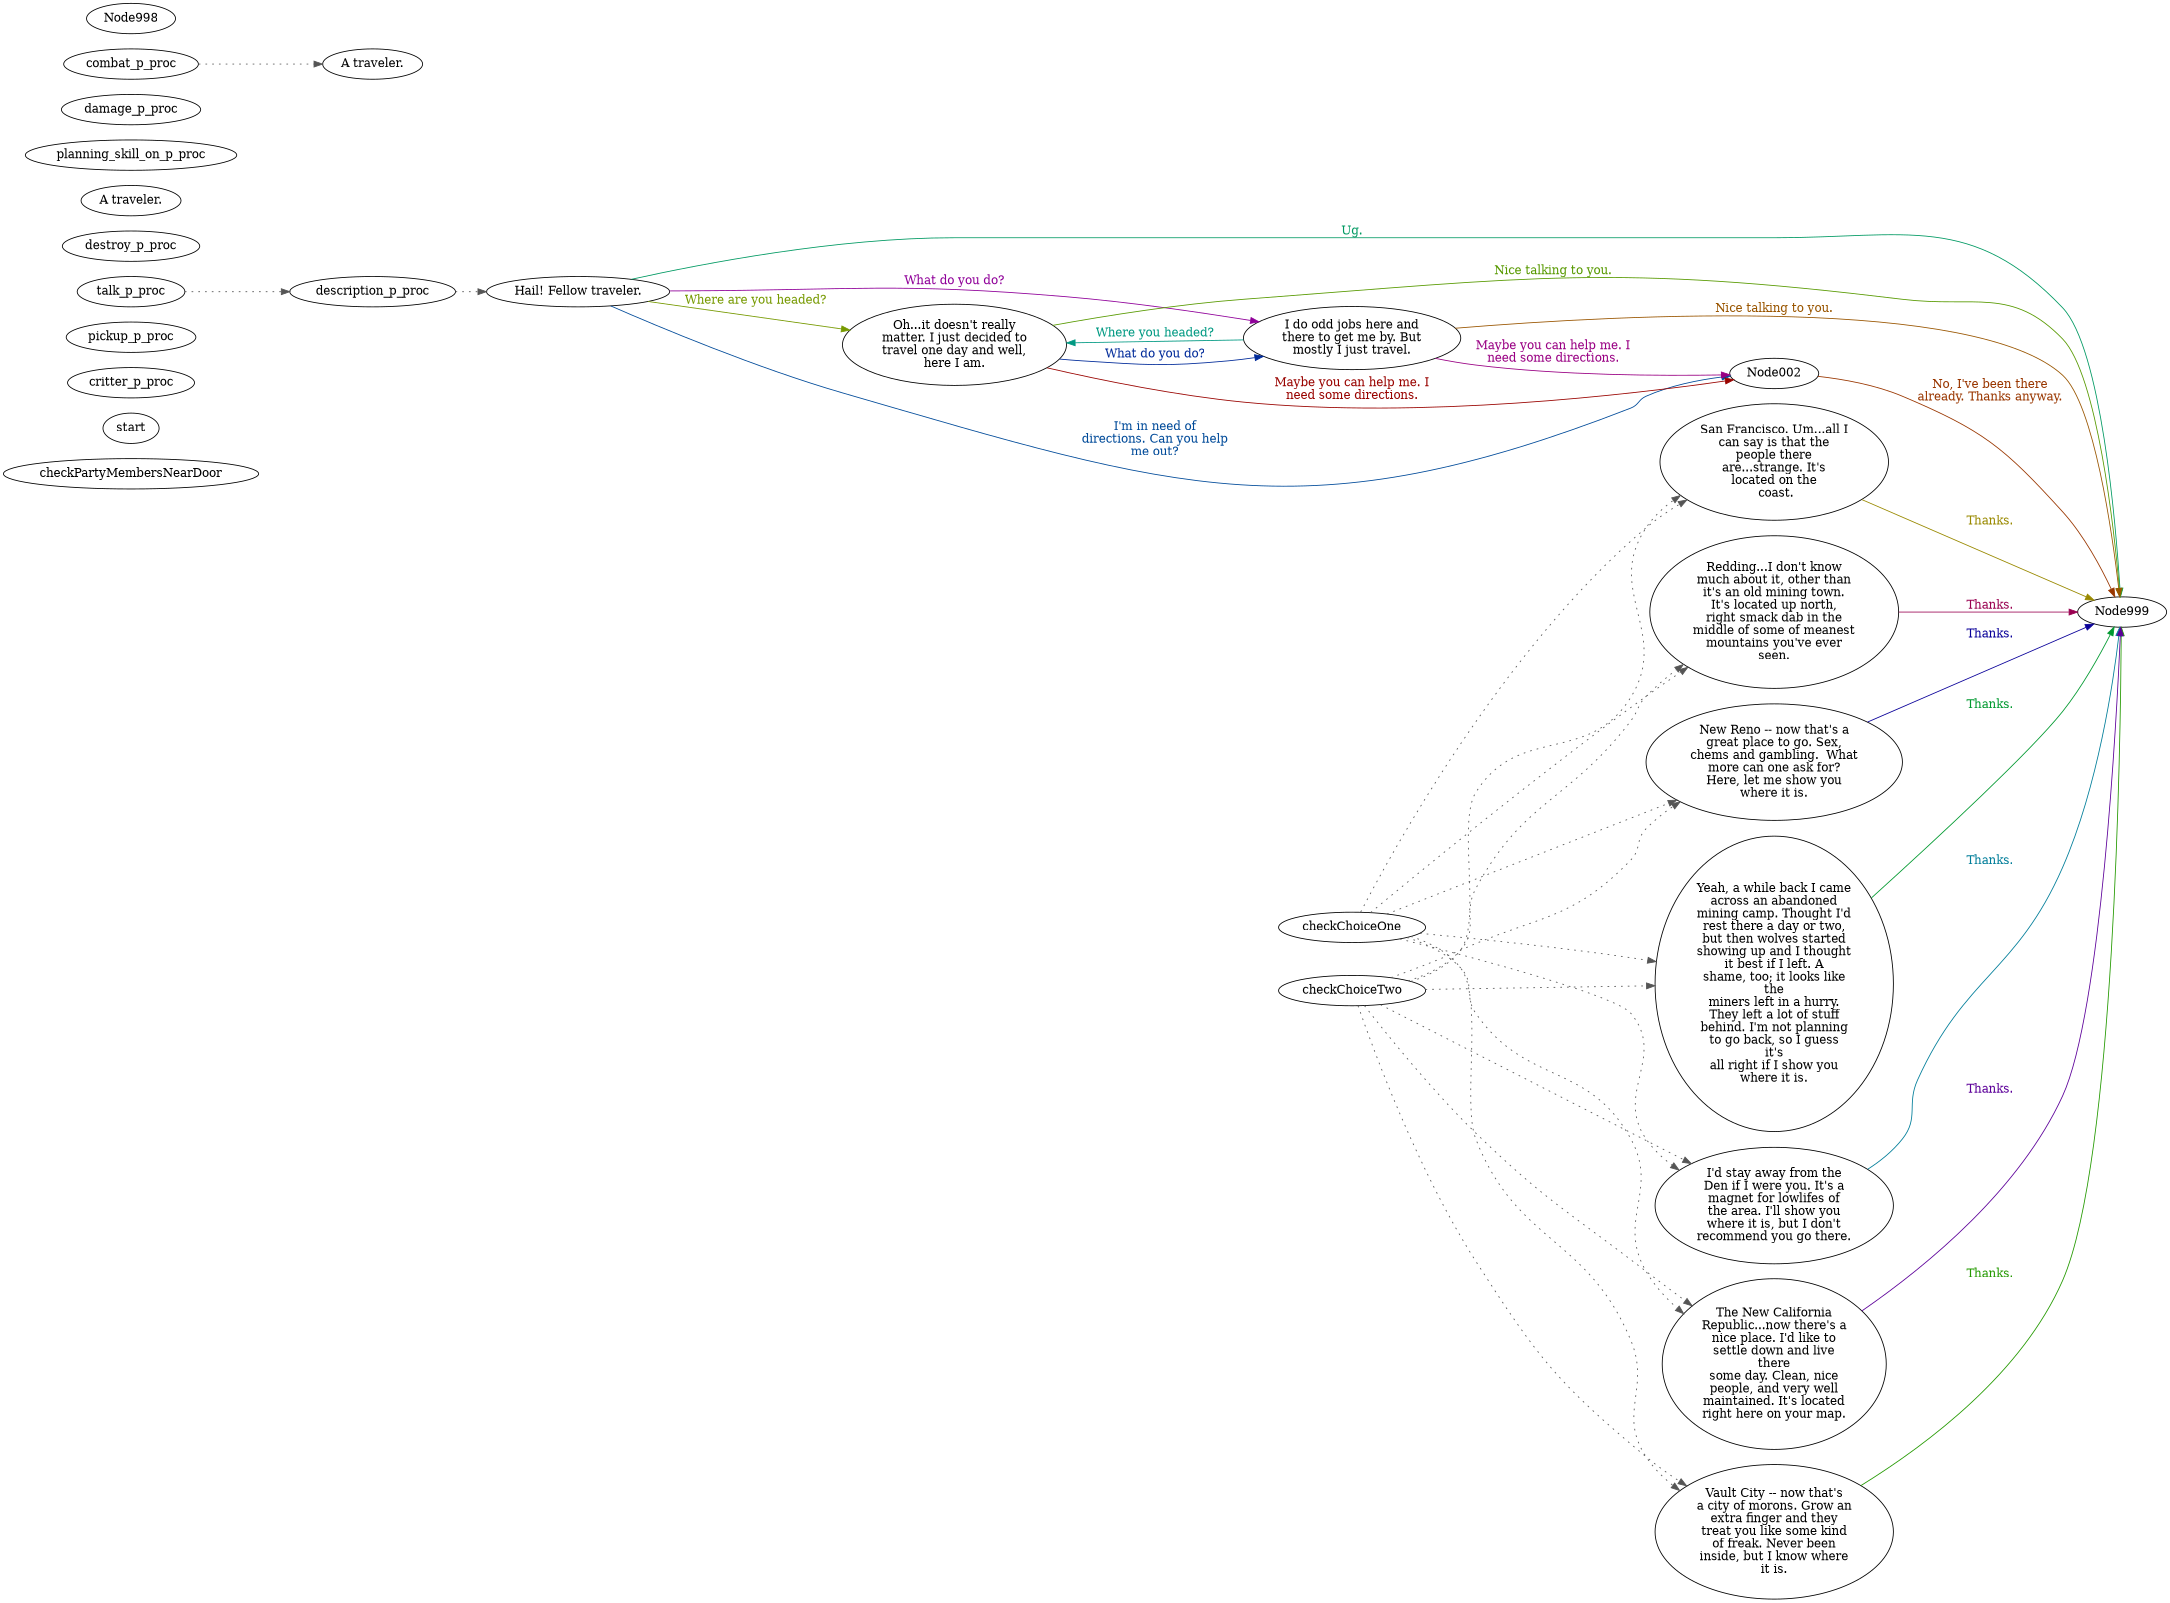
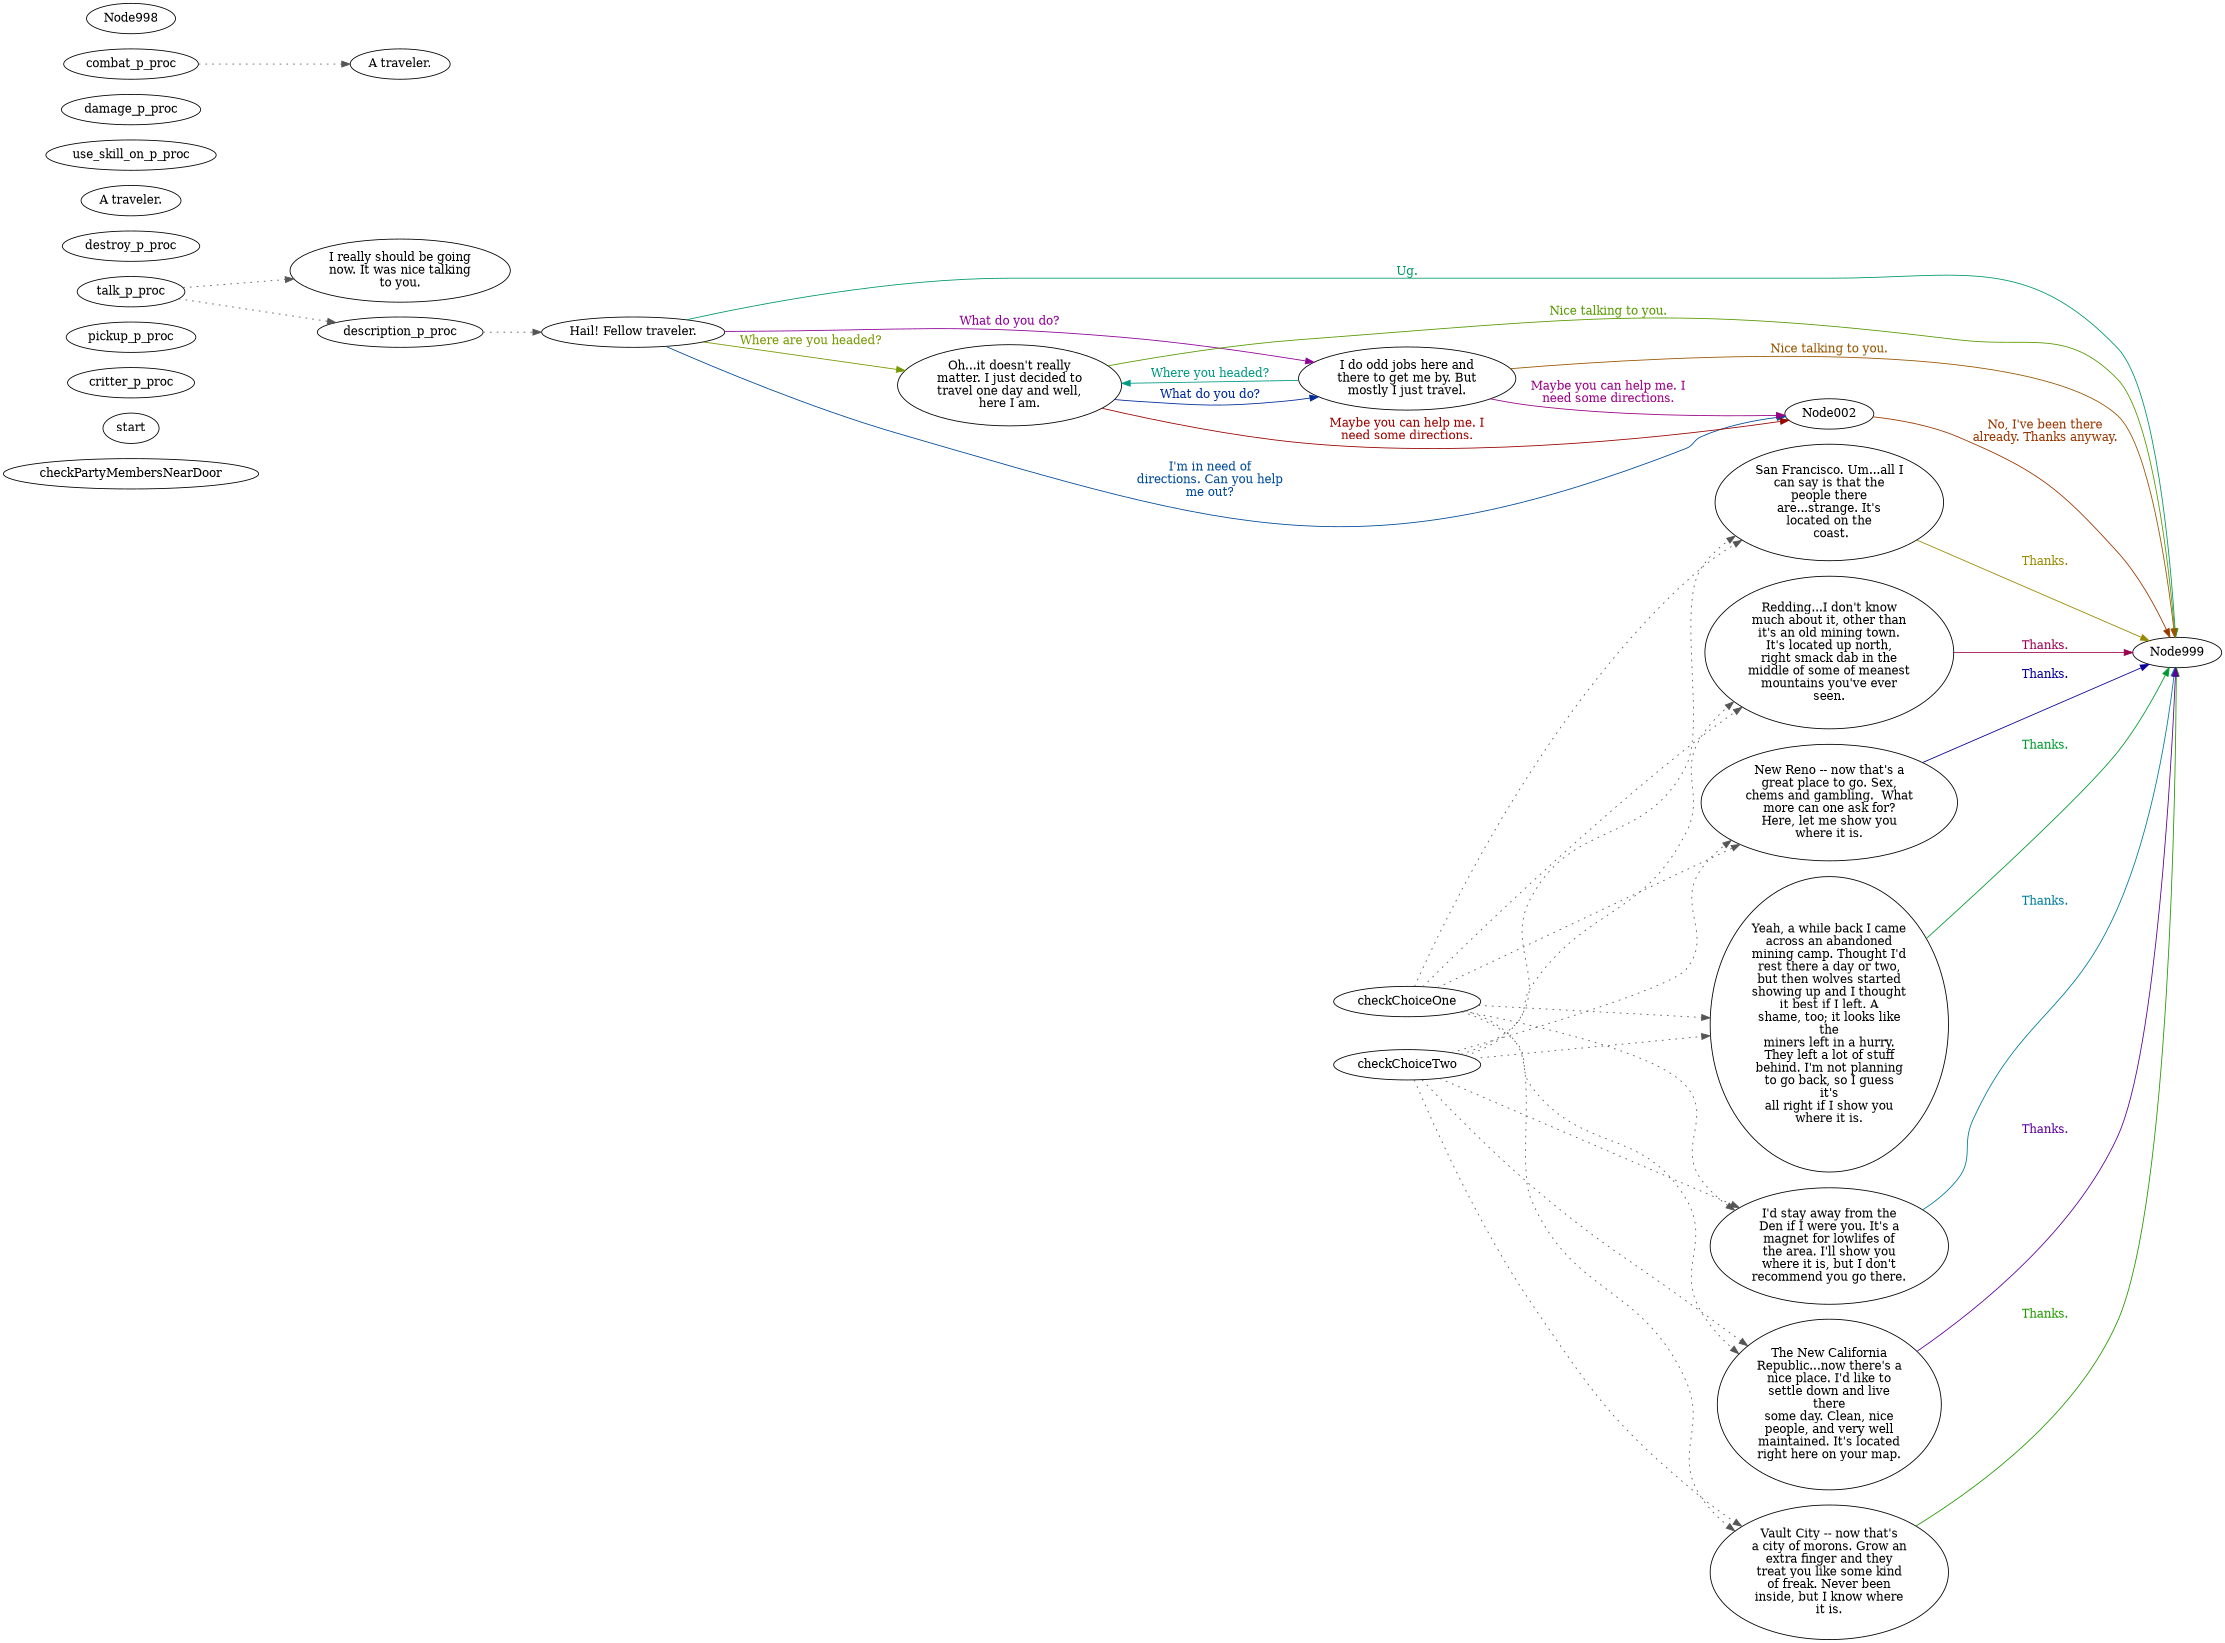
node "planning_skill_on_p_proc": label "planning_skill_on_p_proc" -> "use_skill_on_p_proc"
node "I really should be going now. It was nice talking to you.": added
